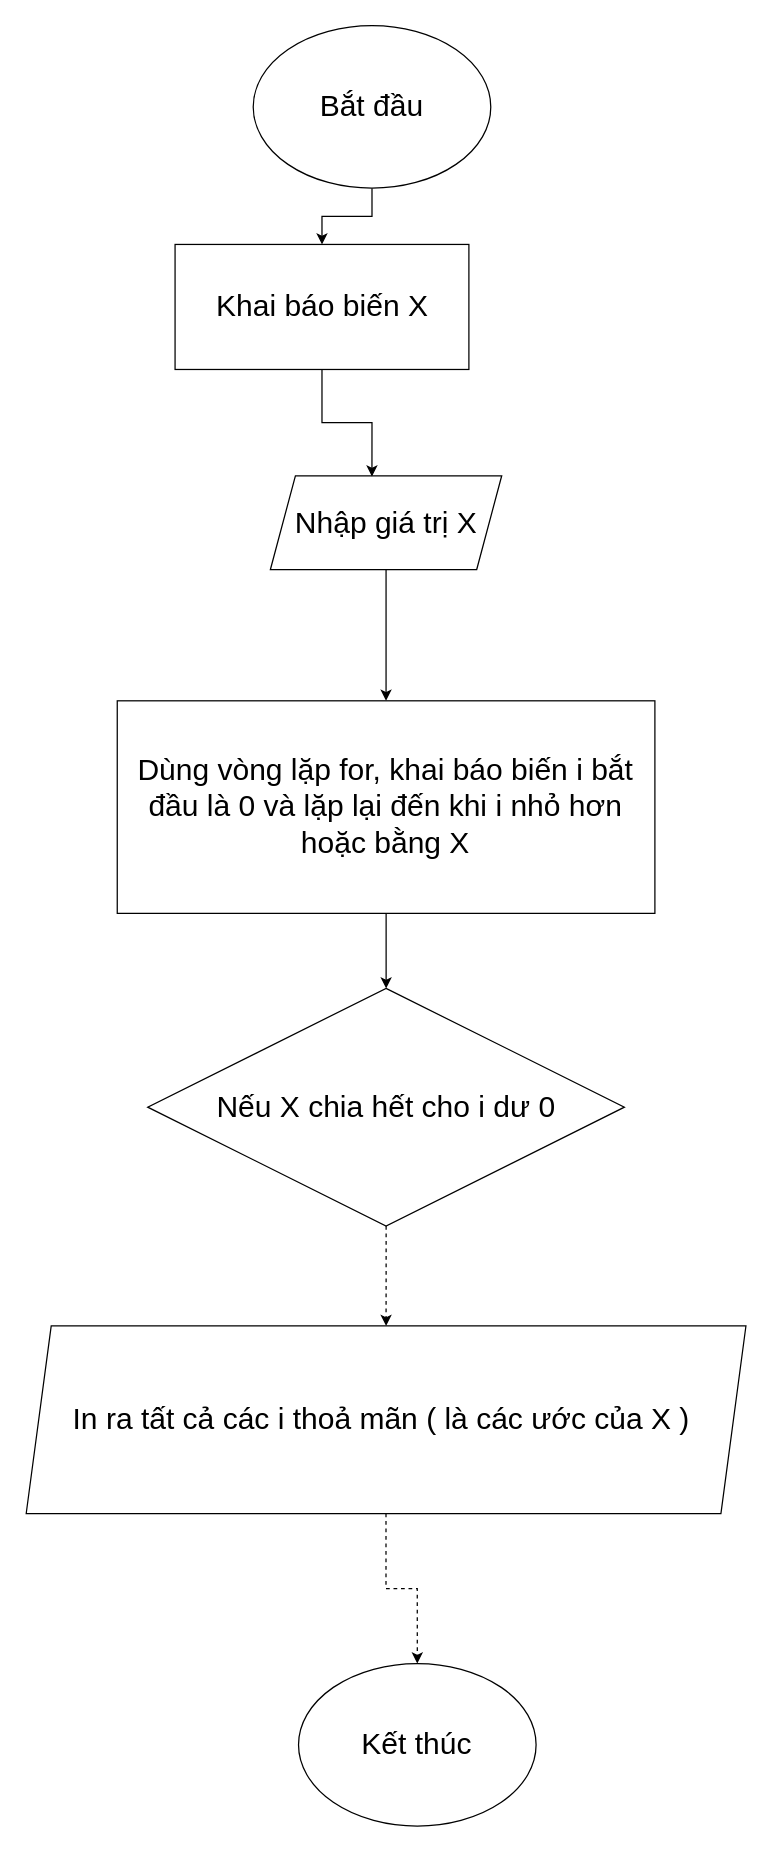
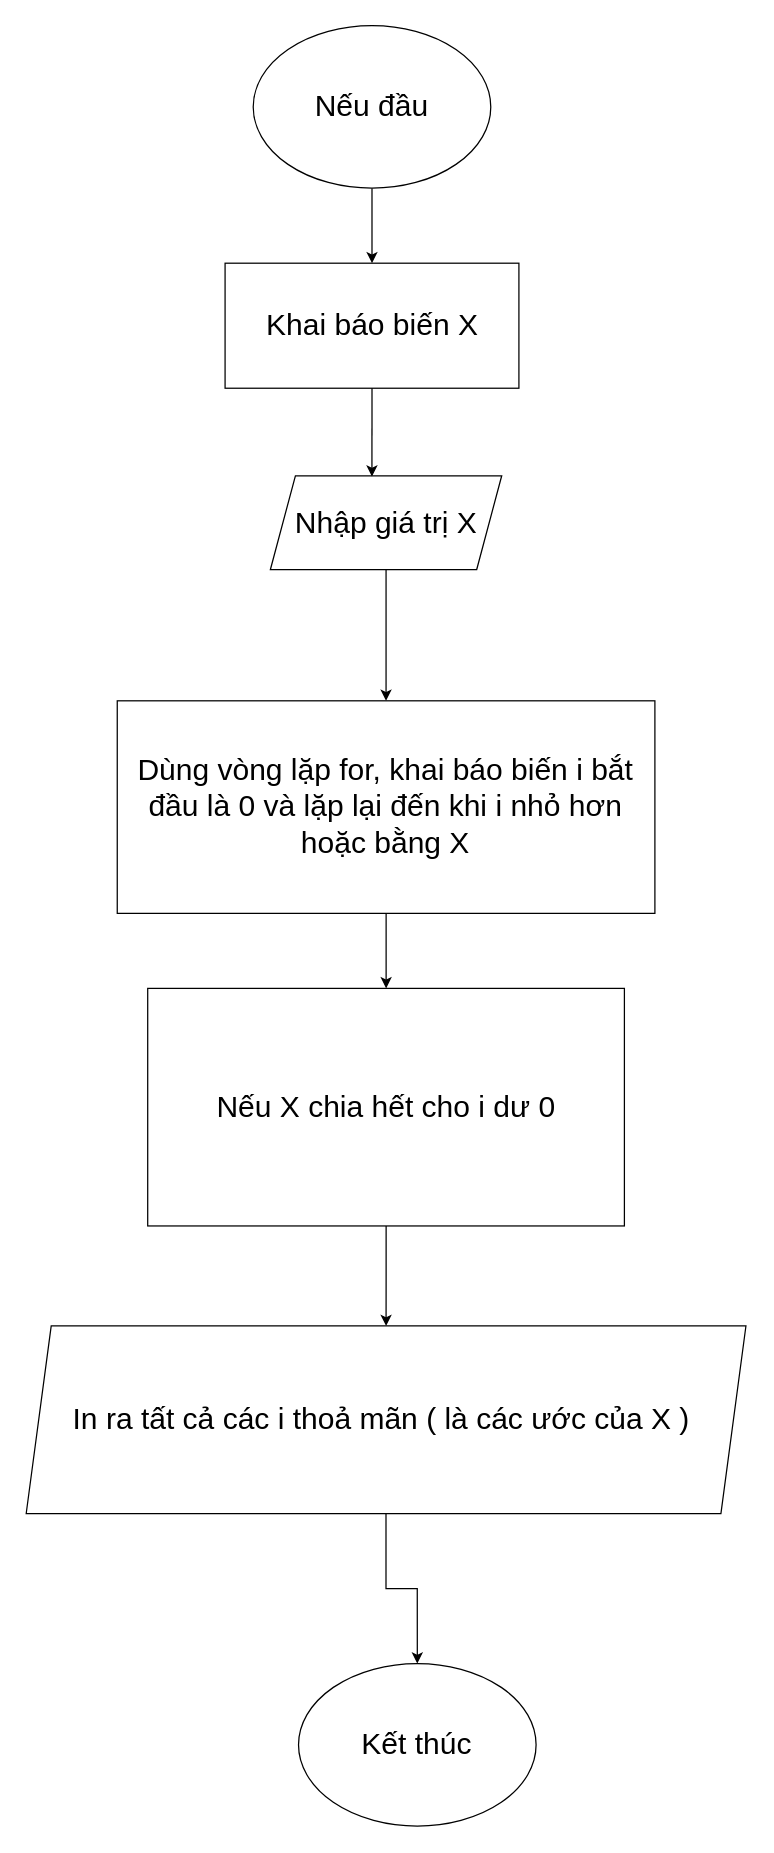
node "Bắt đầu": label "Bắt đầu" -> "Nếu đầu"
node "Khai báo biến X": moved (322, 307) -> (372, 326)
node "Nếu X chia hết cho i dư 0": shape diamond -> rectangle
edge "Nếu X chia hết cho i dư 0" -> "In ra tất cả các i thoả mãn ( là các ước của X )": style dashed -> solid
edge "In ra tất cả các i thoả mãn ( là các ước của X )" -> "Kết thúc": style dashed -> solid
